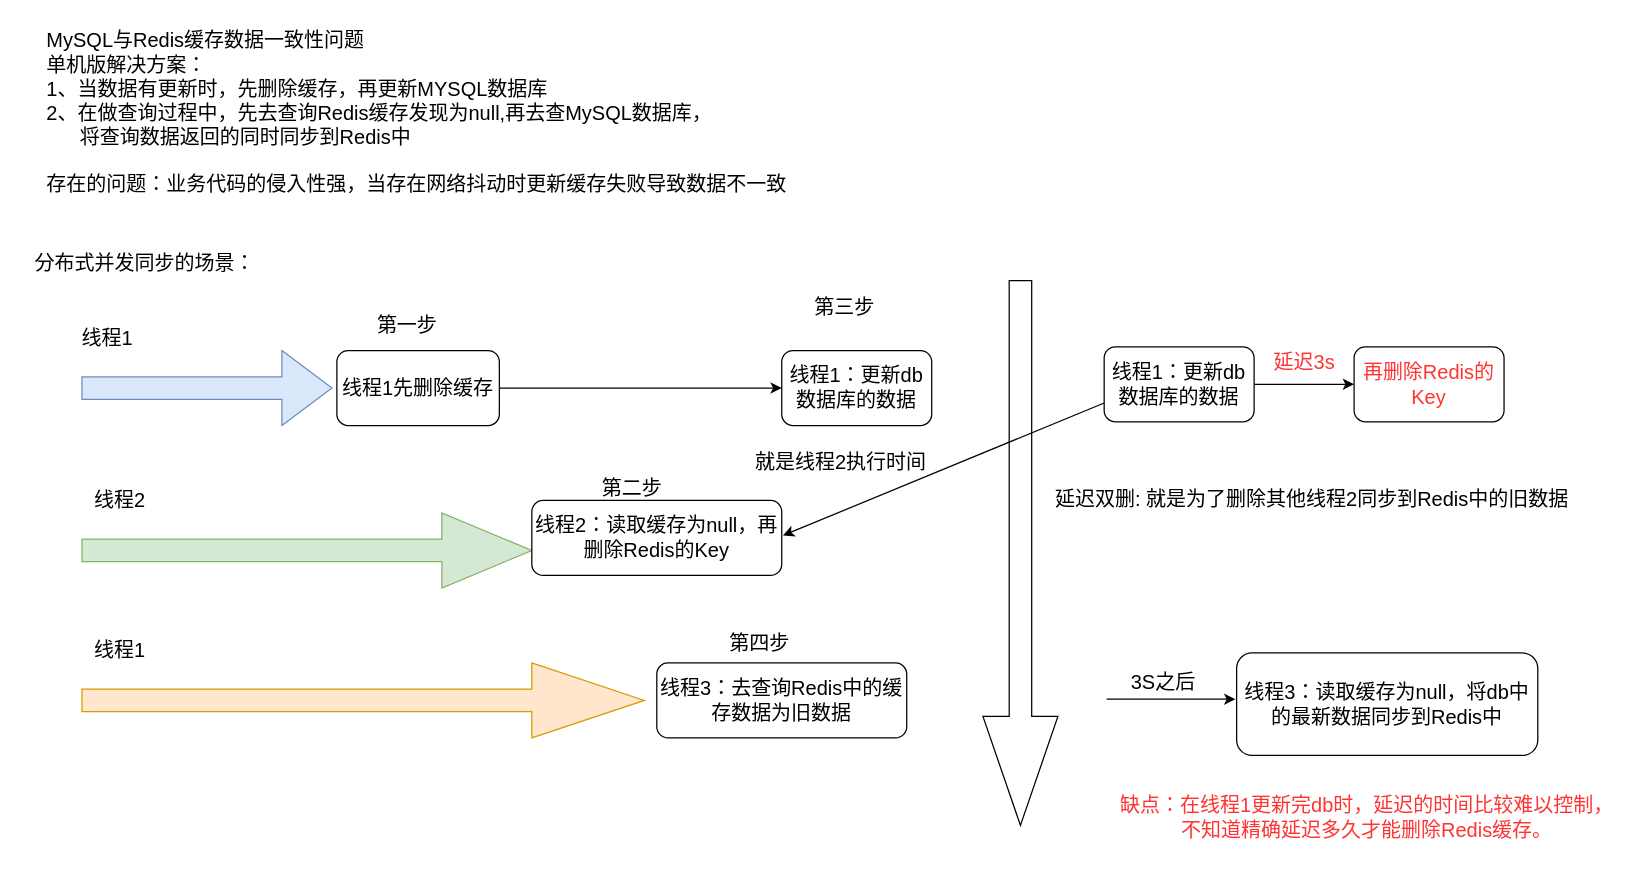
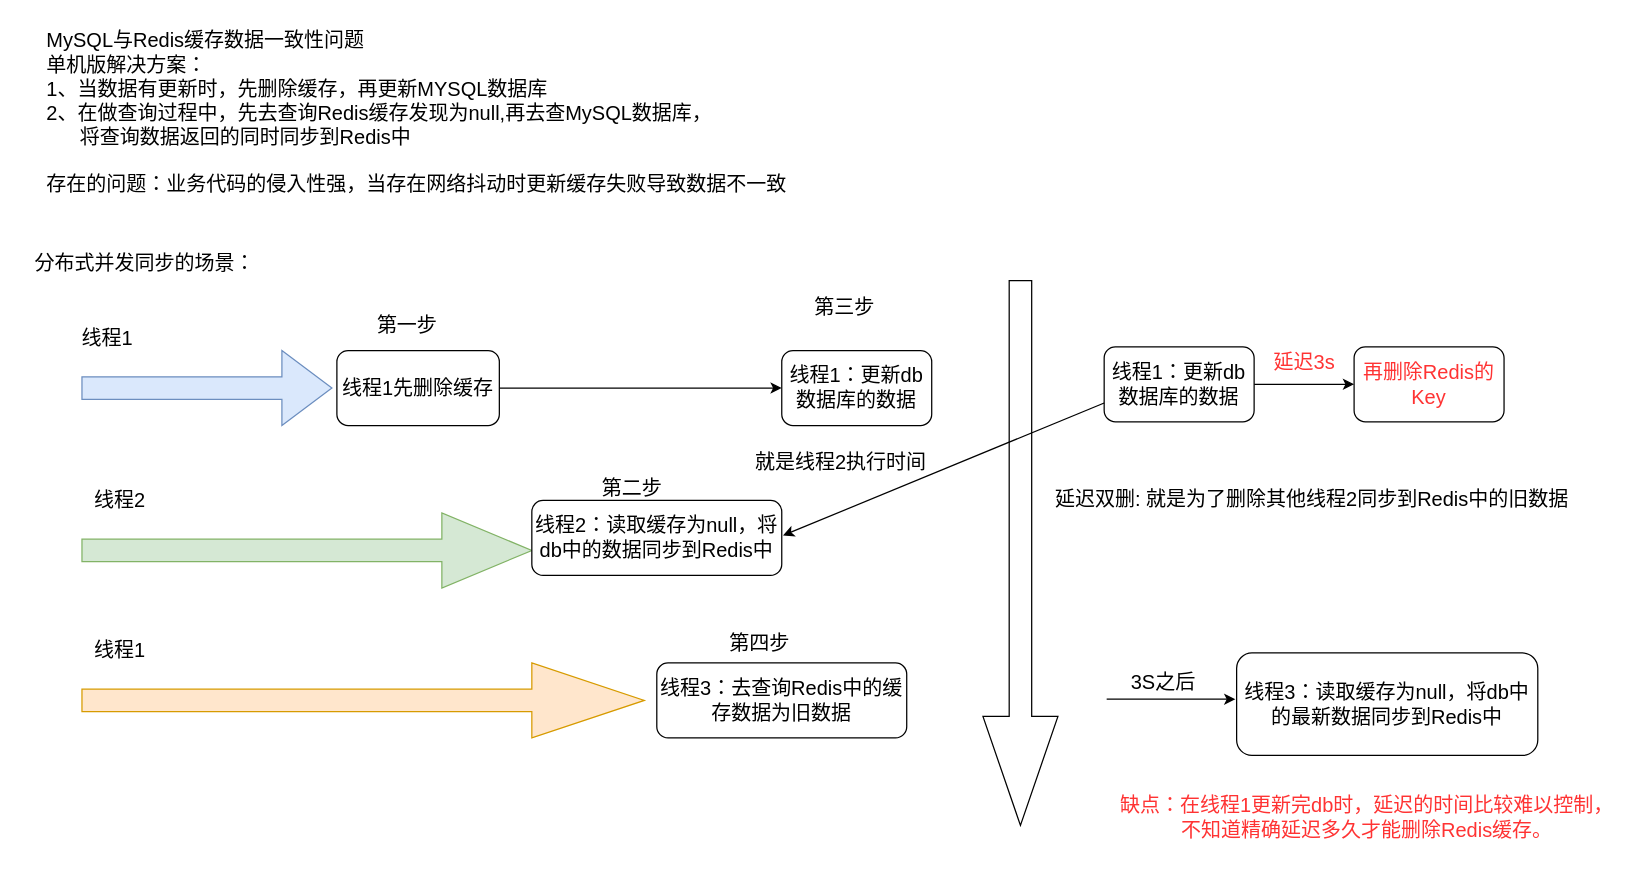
node "线程2：读取缓存为null，再删除Redis的Key": label "线程2：读取缓存为null，再删除Redis的Key" -> "线程2：读取缓存为null，将db中的数据同步到Redis中"
